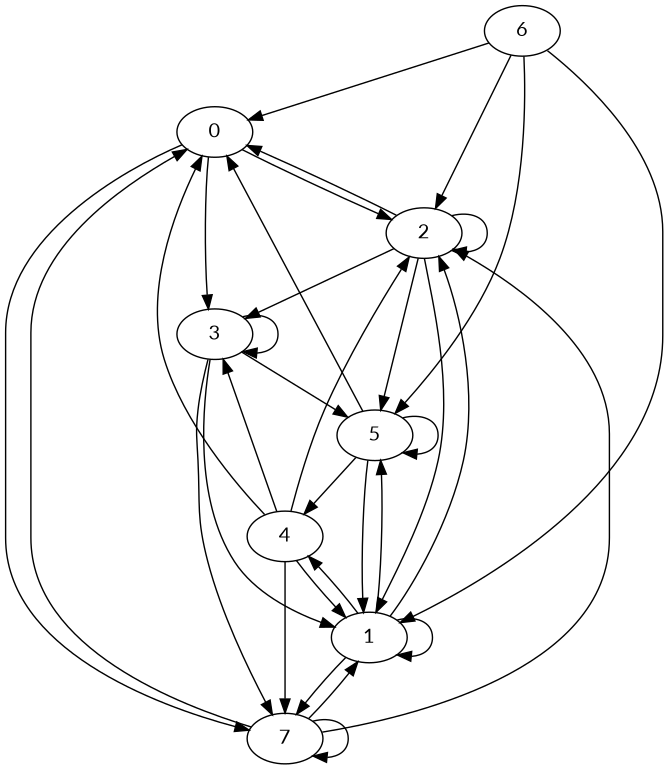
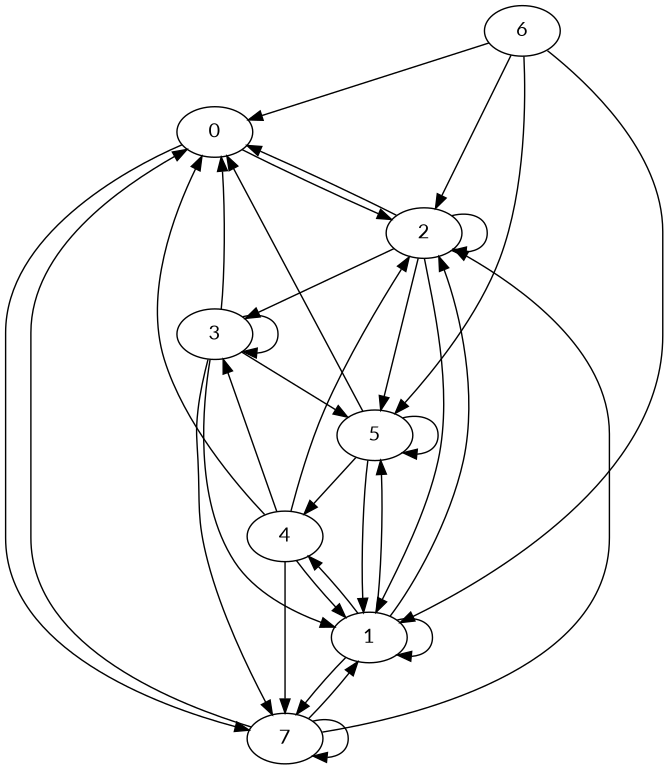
edge "0" -> "3": reversed
